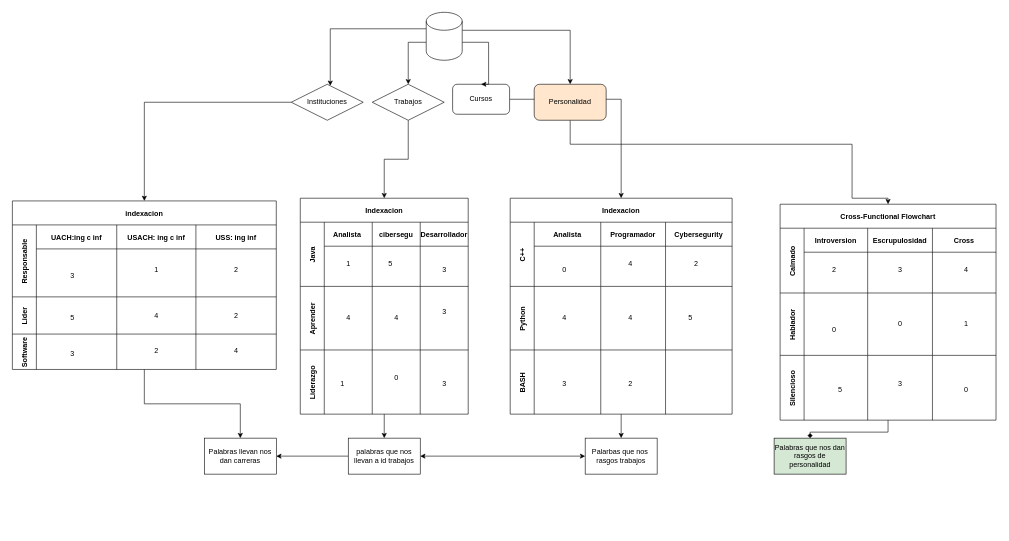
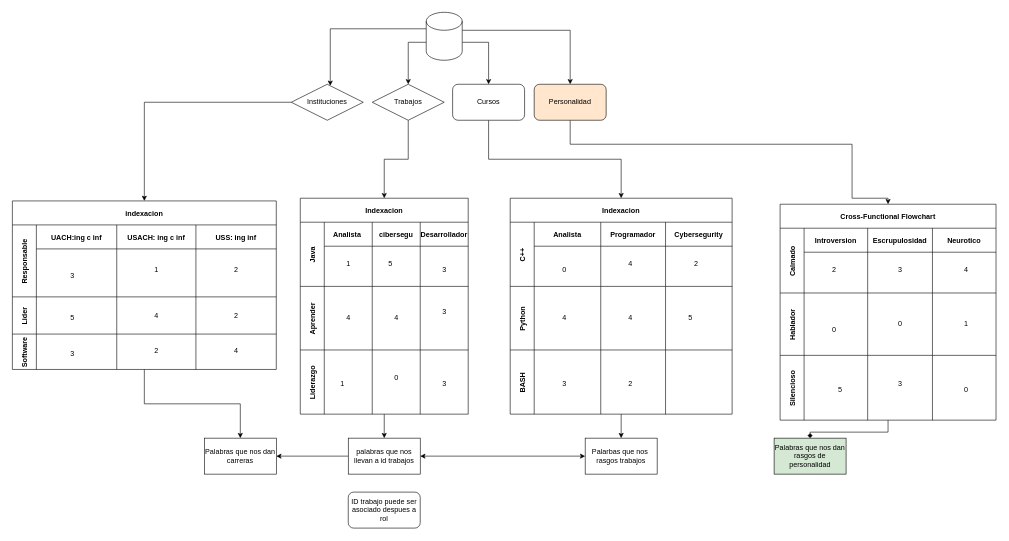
node "Cursos": size 57x30 -> 72x36
node "Cross": label "Cross" -> "Neurotico"
node "Palabras llevan nos dan carreras": label "Palabras llevan nos dan carreras" -> "Palabras que nos dan carreras"
node "ID trabajo puede ser asociado despues a rol": added
